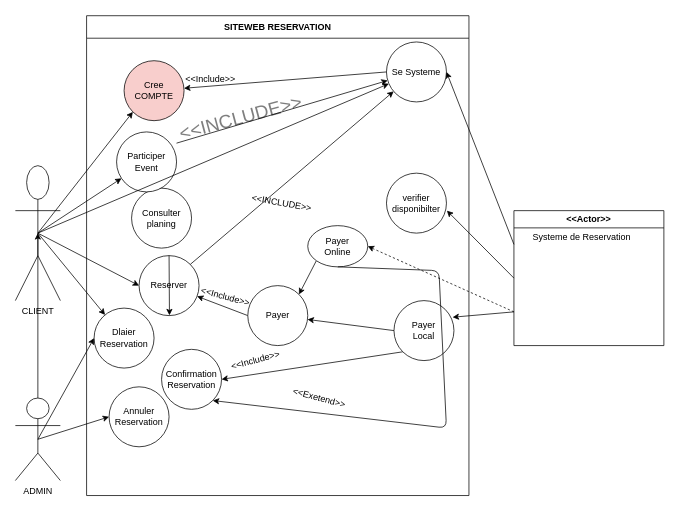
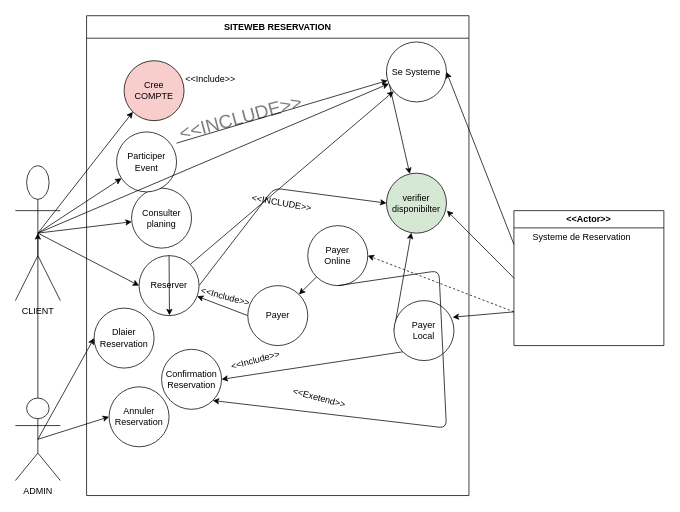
edge "Se Systeme" -> "Cree COMPTE": now "Se Systeme" -> "verifier disponibilter"
edge "Reserver" -> "verifier disponibilter": added
node "verifier disponibilter": fillcolor #ffffff -> #d5e8d4
node "Payer Online": size 60x41 -> 60x60
edge "CLIENT" -> "Dlaier Reservation": now "CLIENT" -> "Consulter planing"
edge "Payer Local" -> "Payer": now "Payer Local" -> "verifier disponibilter"
